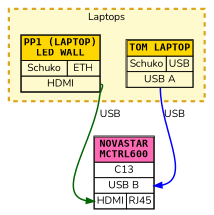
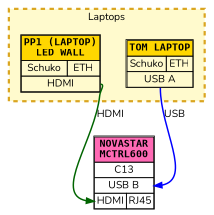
node "TOM LAPTOP": text "USB" -> "ETH"
edge "PP1 (LAPTOP)" -> "NOVASTAR": label "USB" -> "HDMI"
